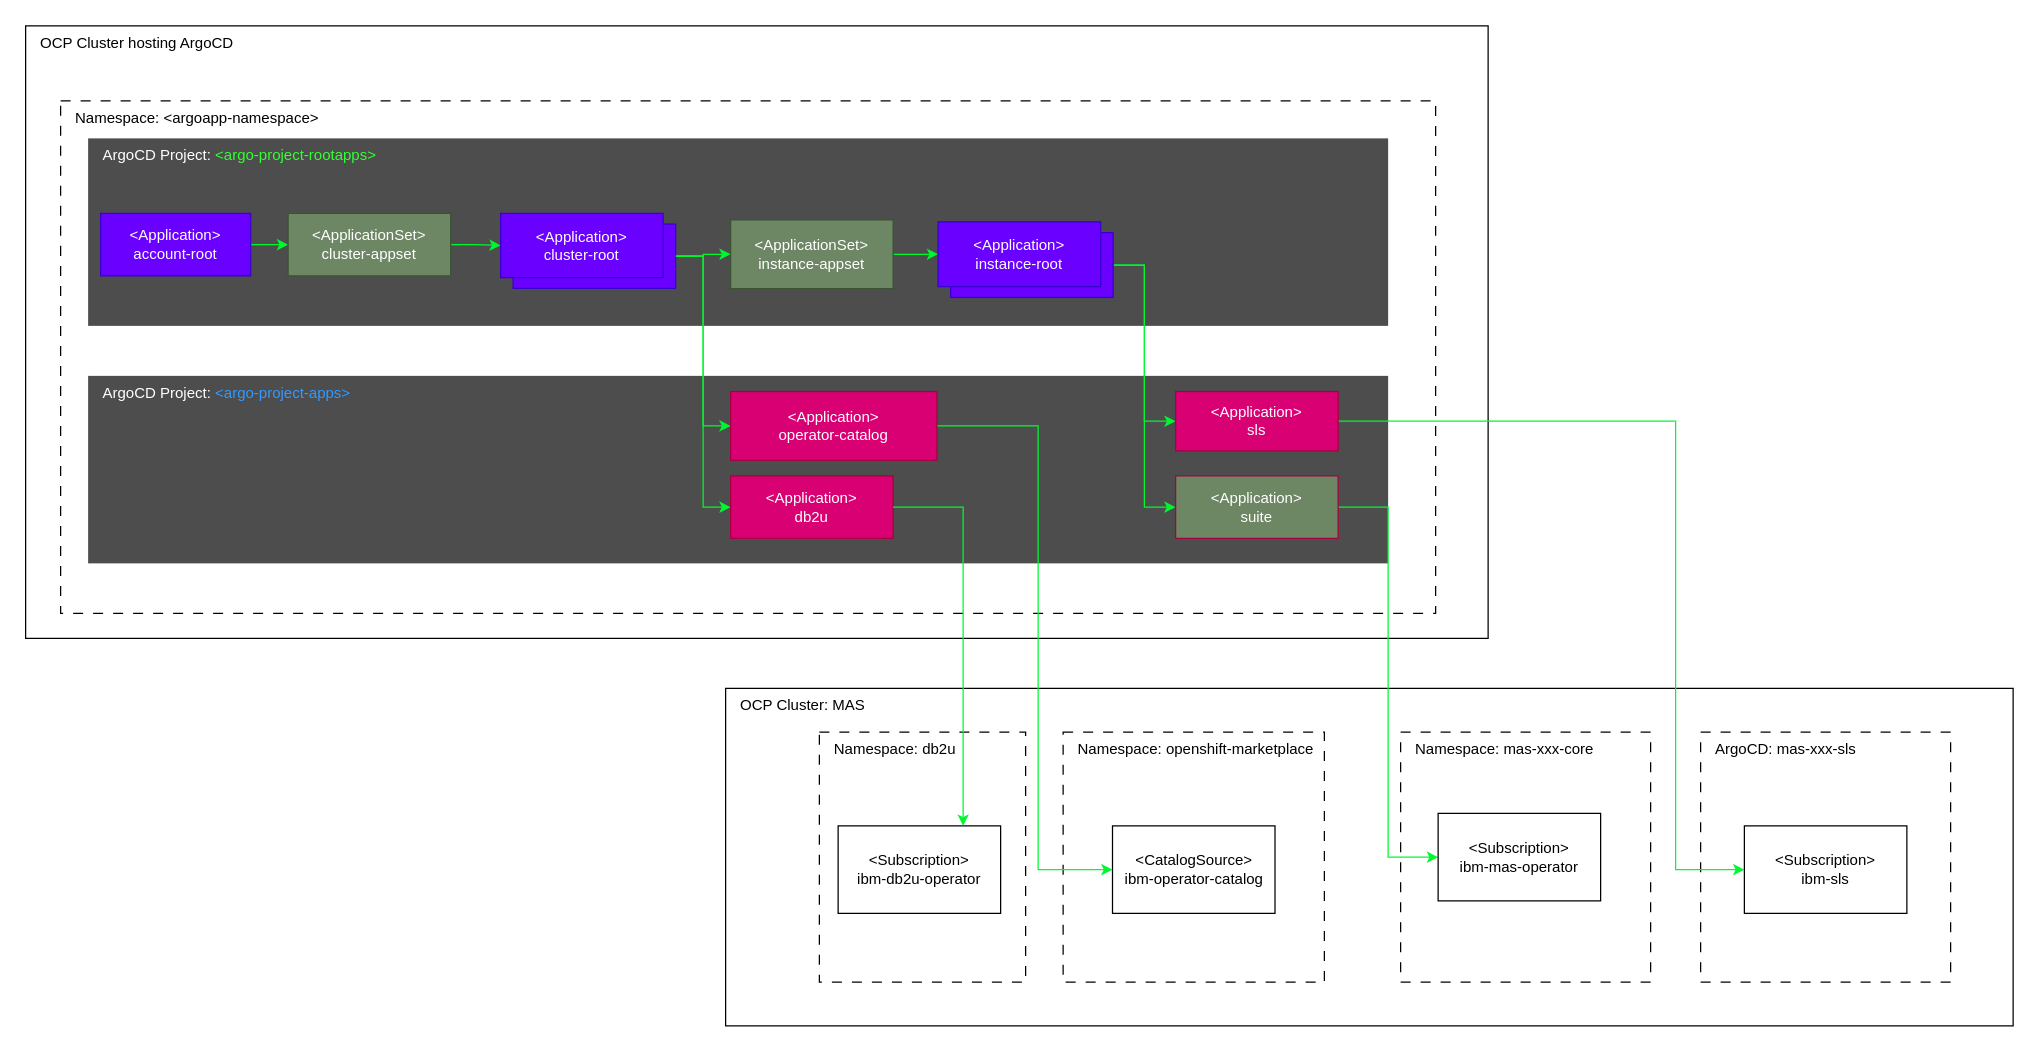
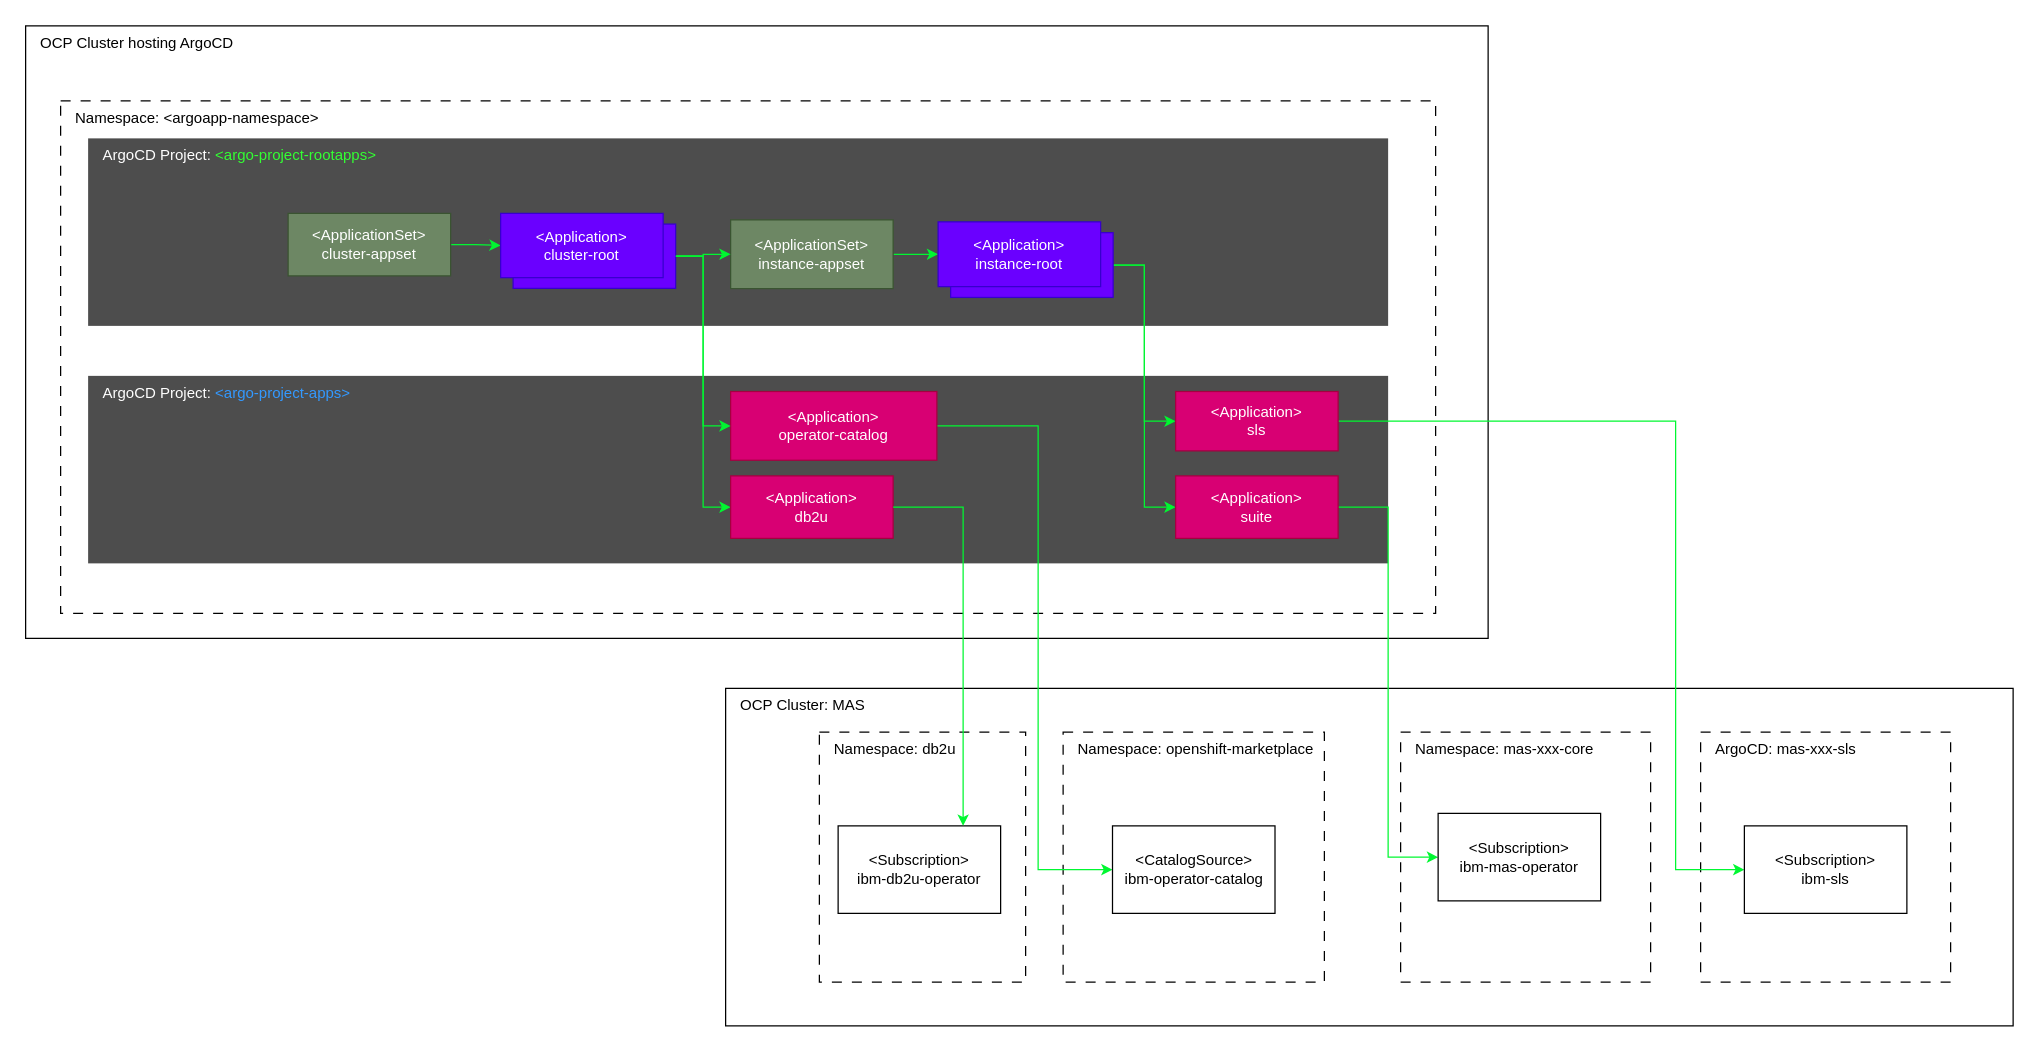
node "<Application> account-root": removed
edge "<Application> account-root" -> "<ApplicationSet> cluster-appset": removed
node "<Application> suite": fillcolor #6d8764 -> #d80073
